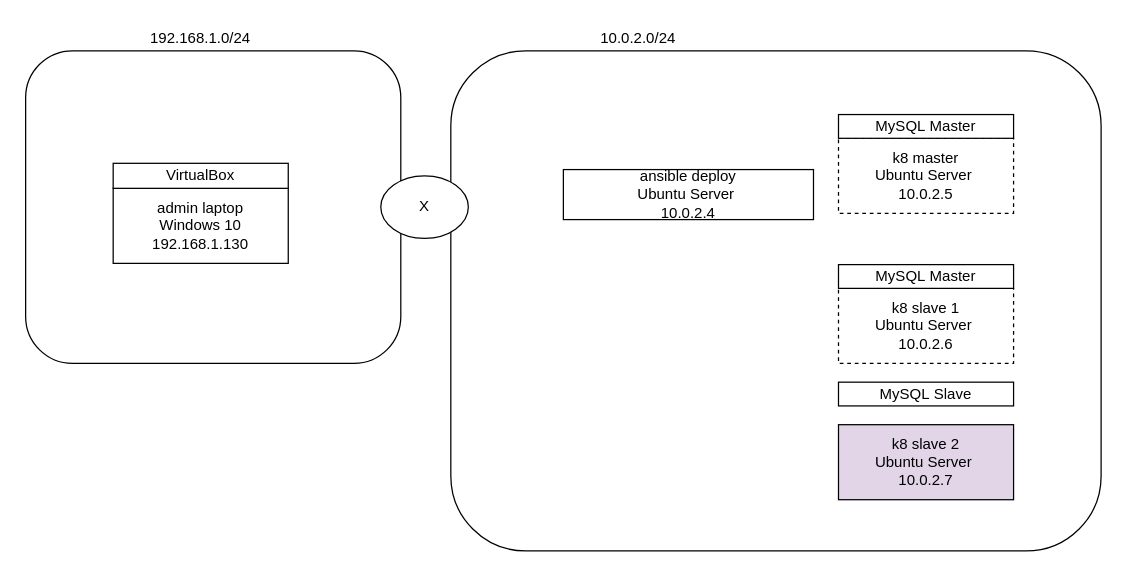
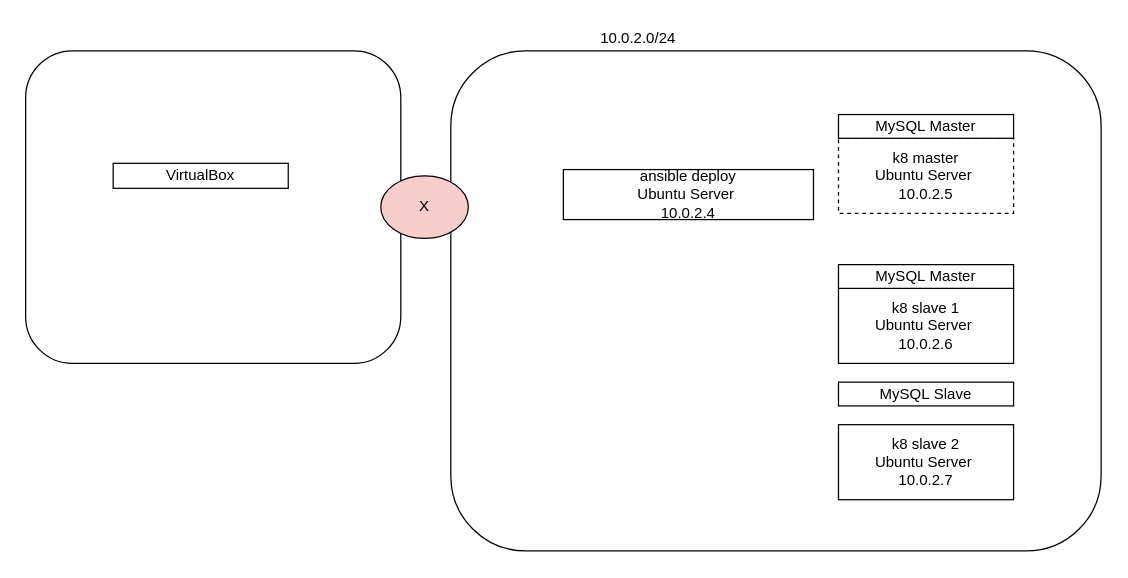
node "192.168.1.0/24": removed
node "X": fillcolor #ffffff -> #f8cecc
node "admin laptop Windows 10 192.168.1.130": removed
node "k8 slave 1 Ubuntu Server 10.0.2.6": style dashed -> solid
node "k8 slave 2 Ubuntu Server 10.0.2.7": fillcolor #e1d5e7 -> #ffffff
